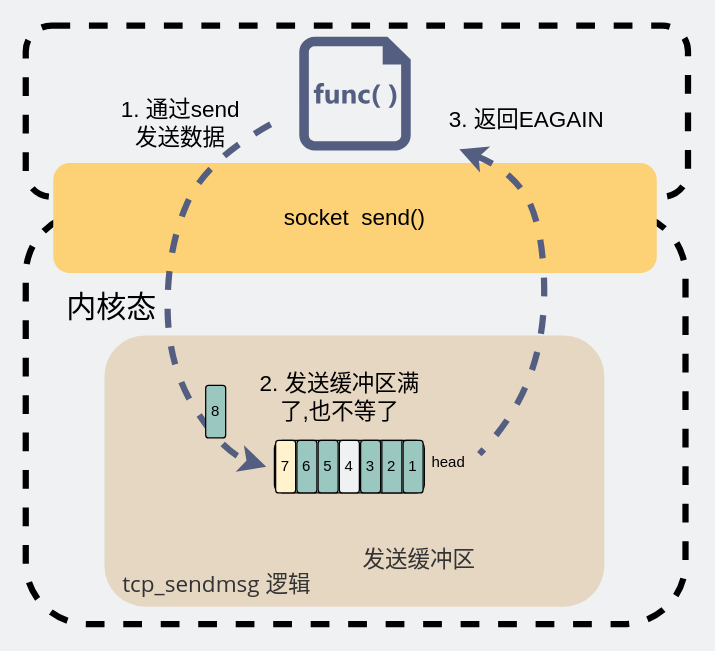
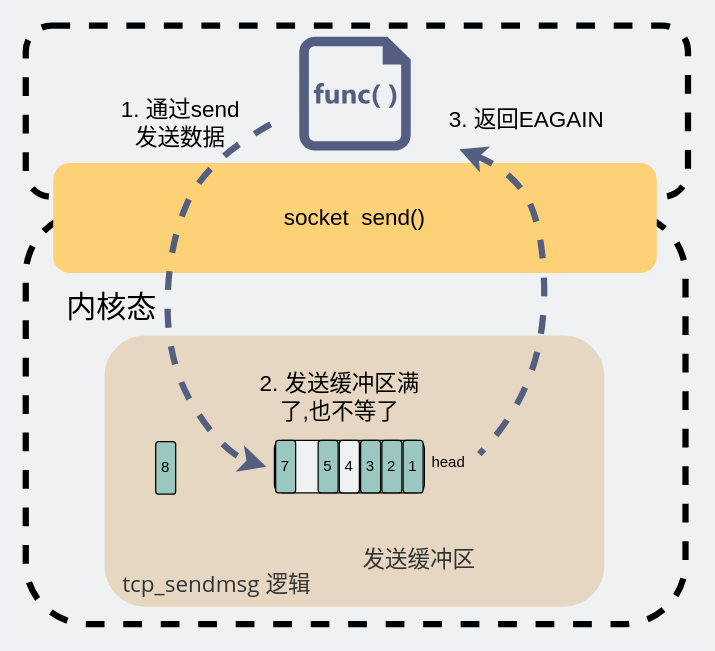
node "8": moved (216, 412) -> (166, 468)
node "7": fillcolor #fff2cc -> #9ac7bf
node "6": removed
node "2": shape rectangle -> rounded rectangle
